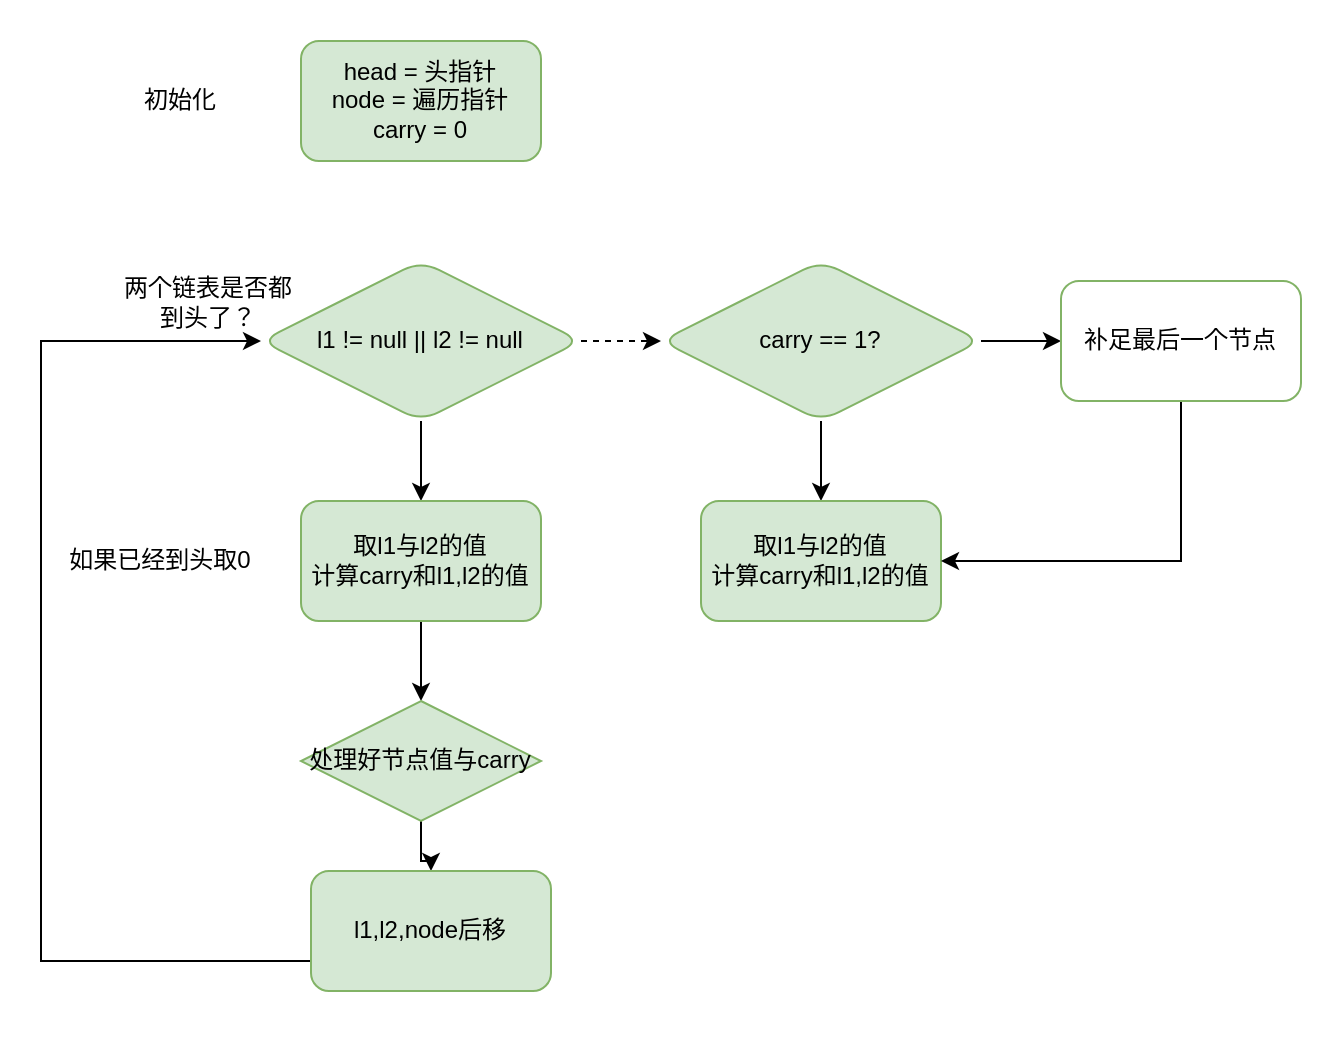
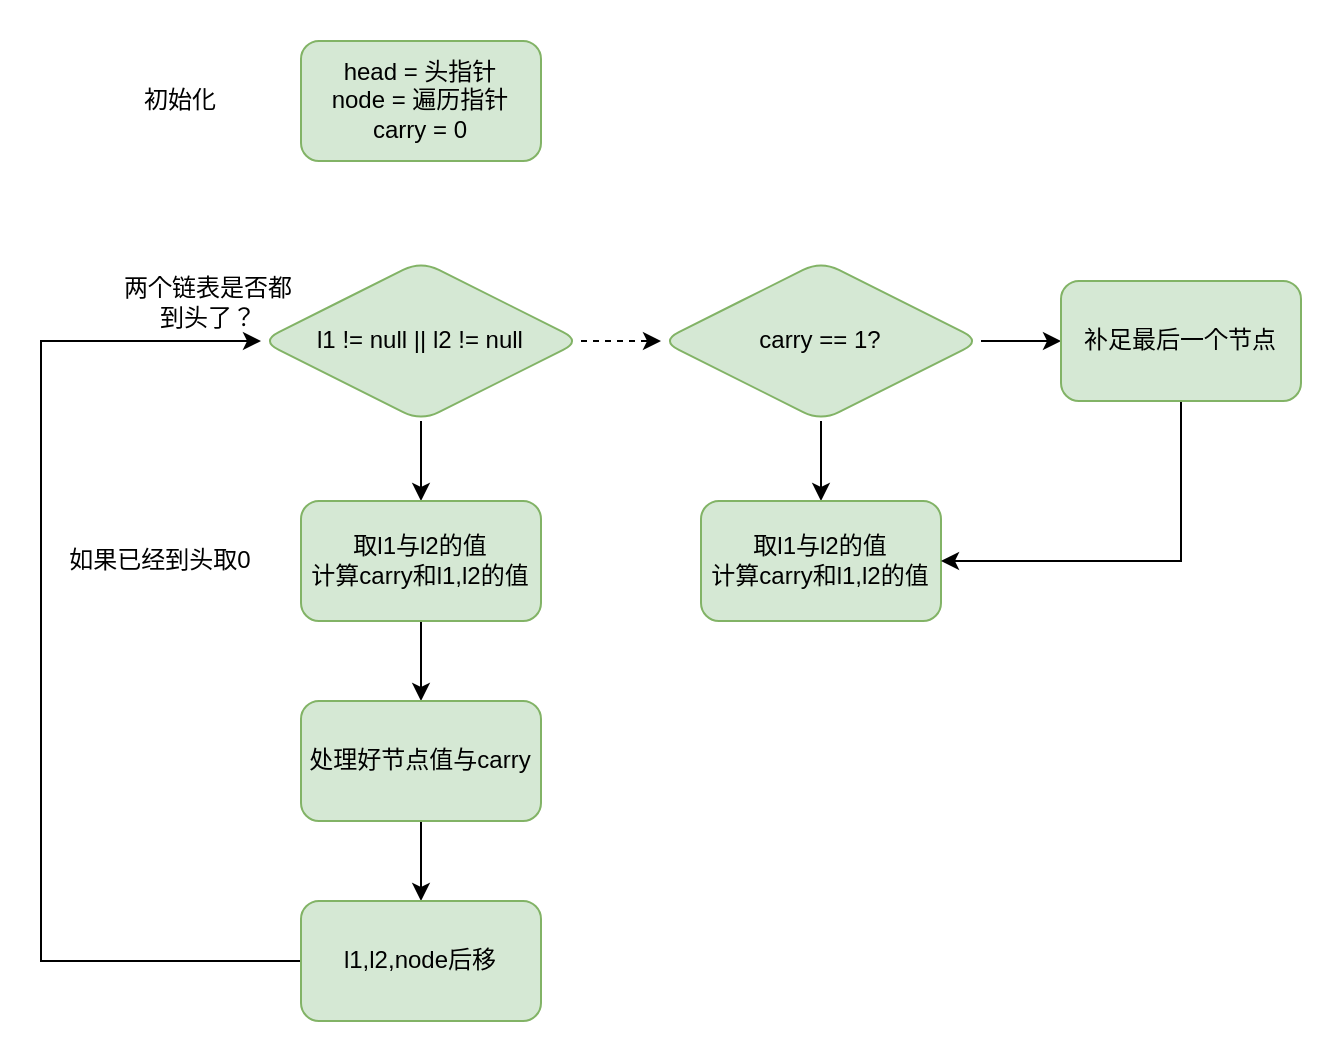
node "补足最后一个节点": fillcolor #ffffff -> #d5e8d4
node "处理好节点值与carry": shape diamond -> rounded rectangle
node "l1,l2,node后移": moved (431, 931) -> (421, 961)
